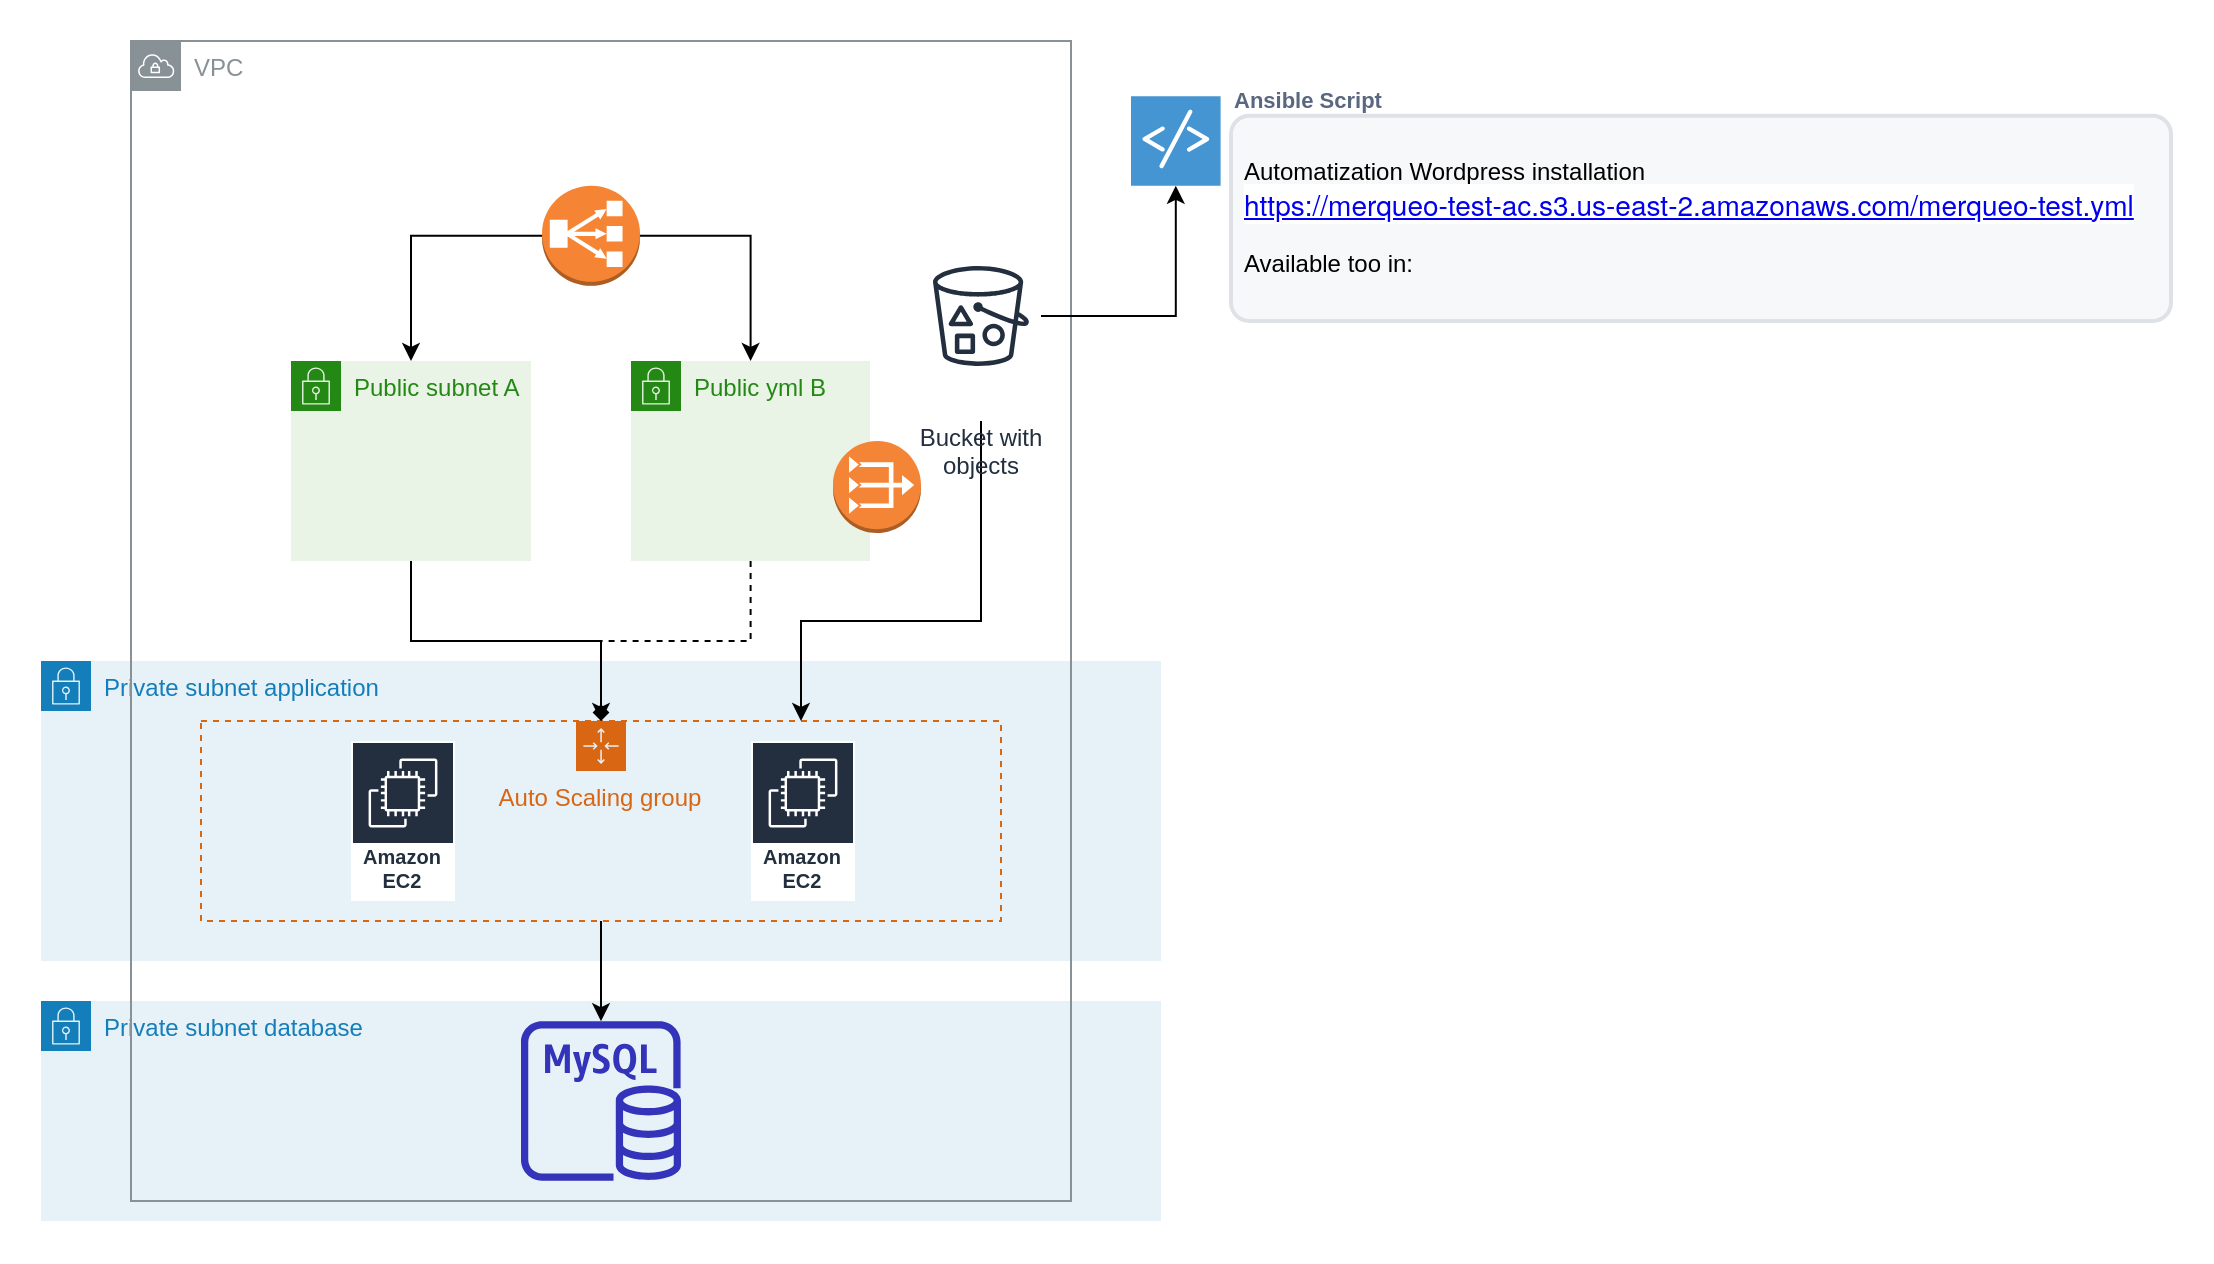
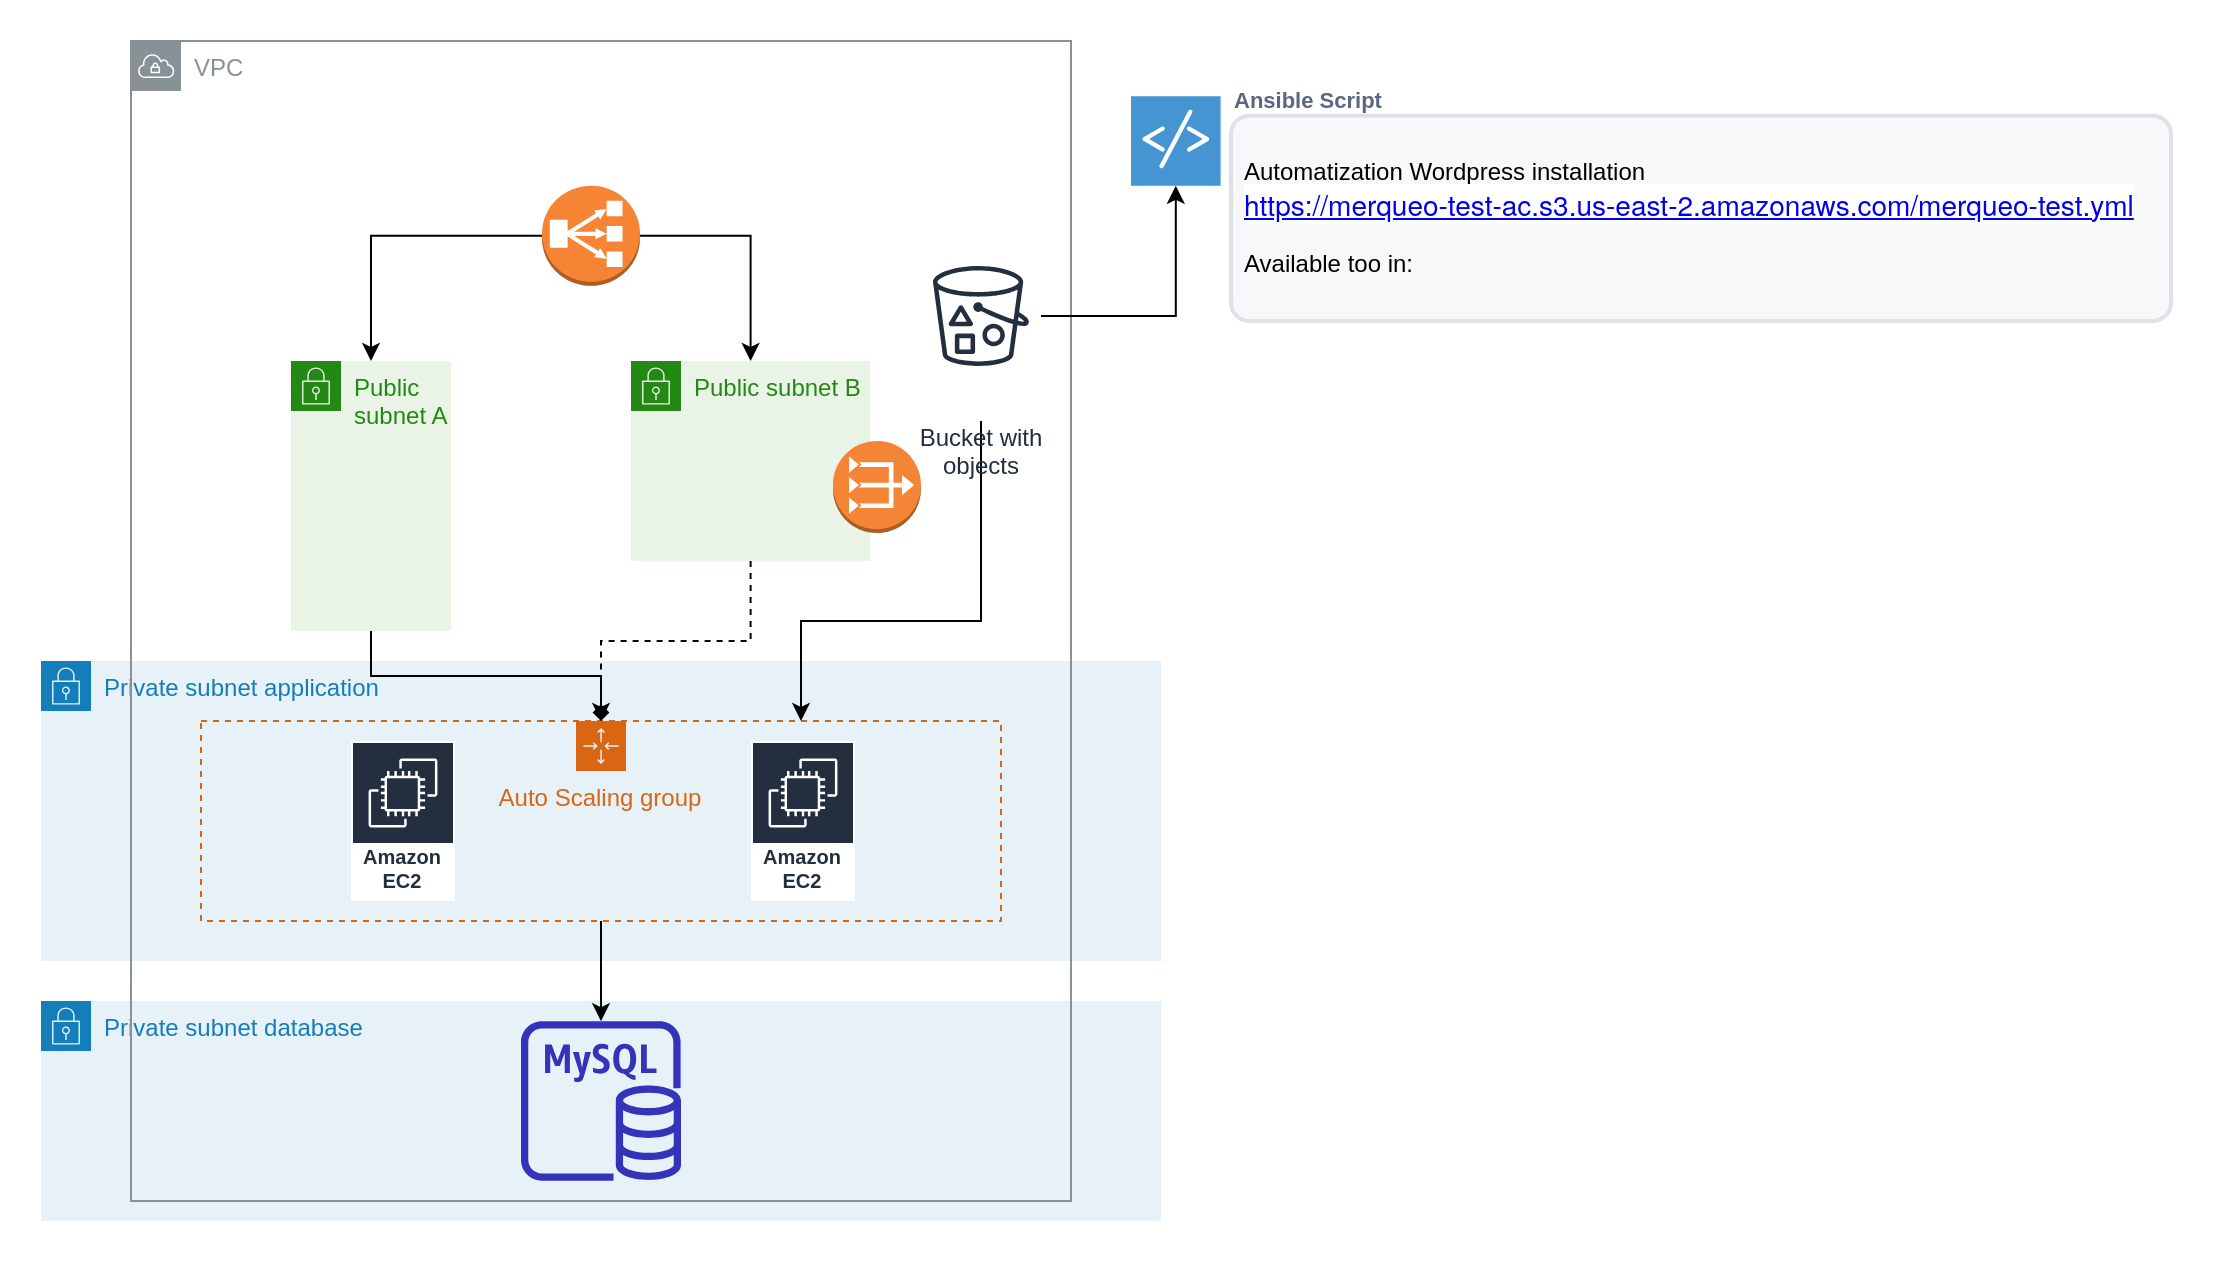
node "Public yml B": label "Public yml B" -> "Public subnet B"
node "Public subnet A": size 240x200 -> 160x270
